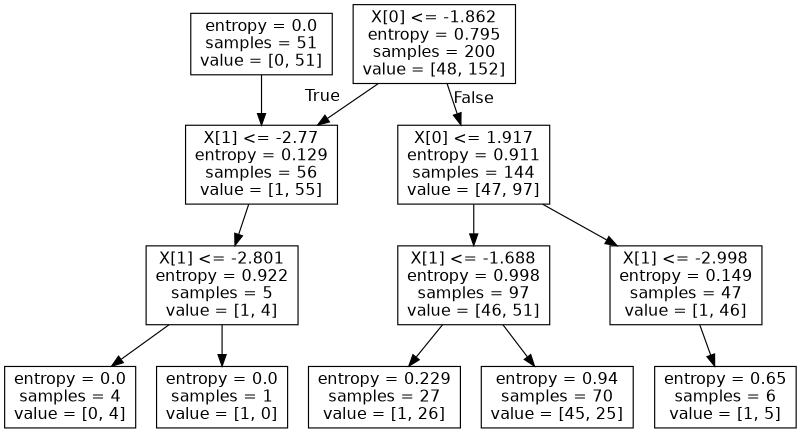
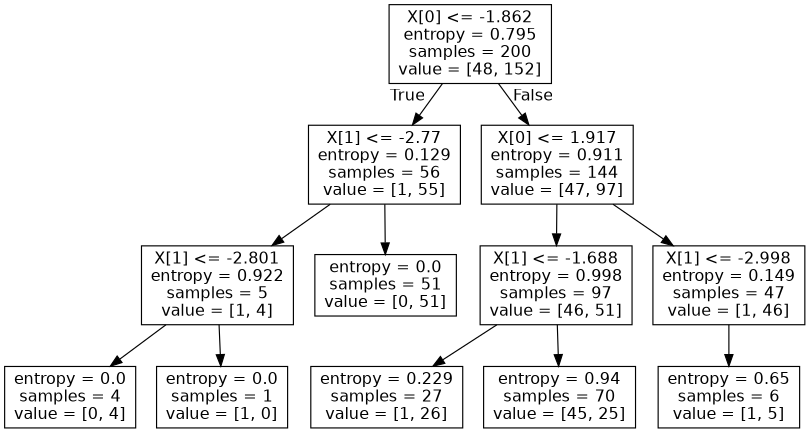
edge "entropy = 0.0 samples = 51 value = [0, 51]" -> "X[1] <= -2.77 entropy = 0.129 samples = 56 value = [1, 55]": reversed
